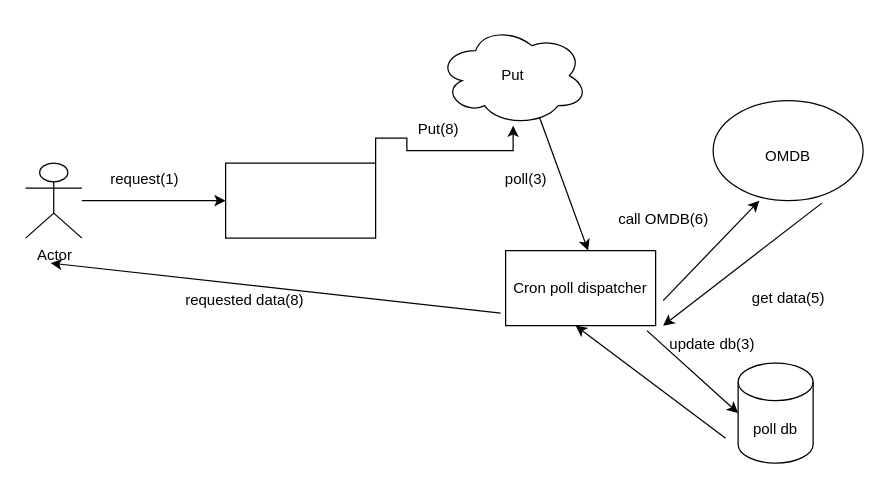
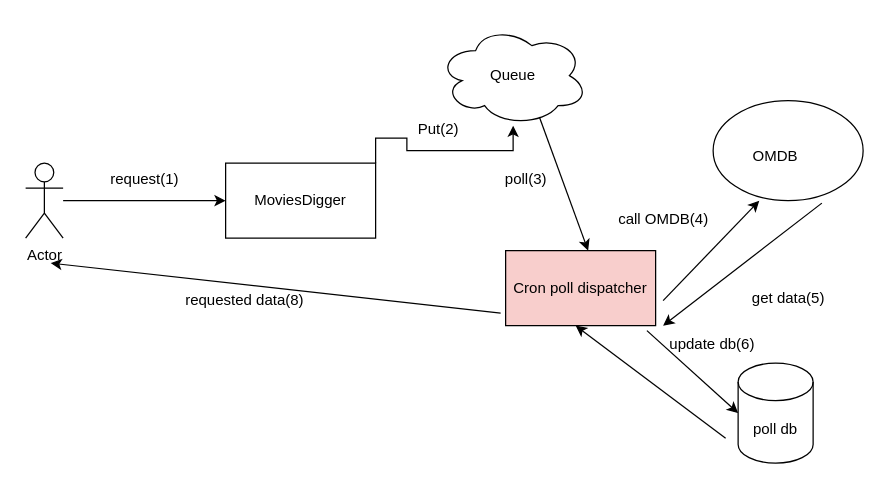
node "Put": label "Put" -> "Queue"
node "Put(8)": label "Put(8)" -> "Put(2)"
node "OMDB": moved (788, 157) -> (776, 157)
node "Actor": size 56x75 -> 38x75
node "MoviesDigger": added
node "call OMDB(6)": label "call OMDB(6)" -> "call OMDB(4)"
node "Cron poll dispatcher": fillcolor #ffffff -> #f8cecc
node "update db(3)": label "update db(3)" -> "update db(6)"
